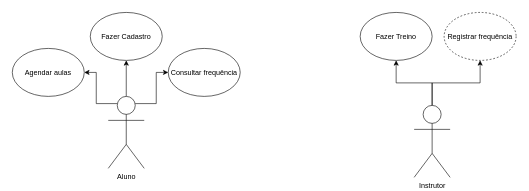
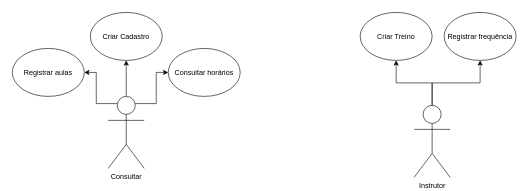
node "Fazer Cadastro": label "Fazer Cadastro" -> "Criar Cadastro"
node "Fazer Treino": label "Fazer Treino" -> "Criar Treino"
node "Registrar frequência": style dashed -> solid
node "Agendar aulas": label "Agendar aulas" -> "Registrar aulas"
node "Consultar frequência": label "Consultar frequência" -> "Consultar horários"
node "Aluno": label "Aluno" -> "Consultar"
